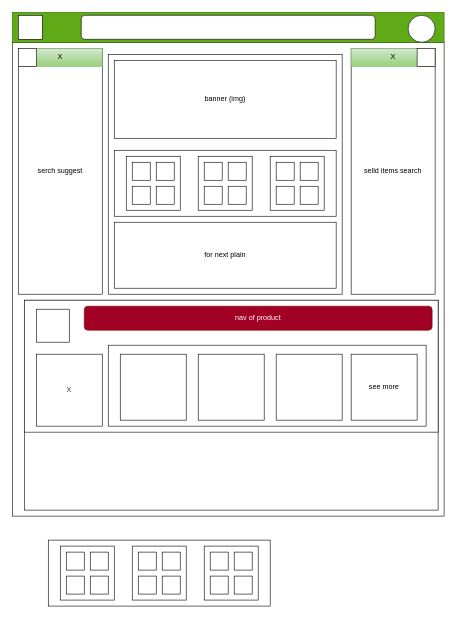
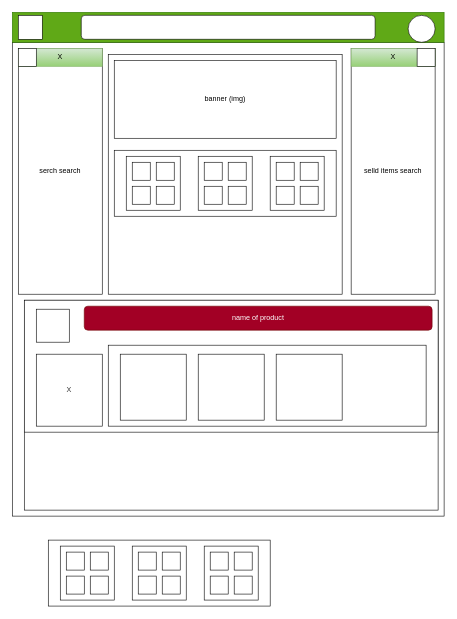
node "serch suggest": label "serch suggest" -> "serch search"
node "for next plain": removed
node "nav of product": label "nav of product" -> "name of product"
node "see more": removed
